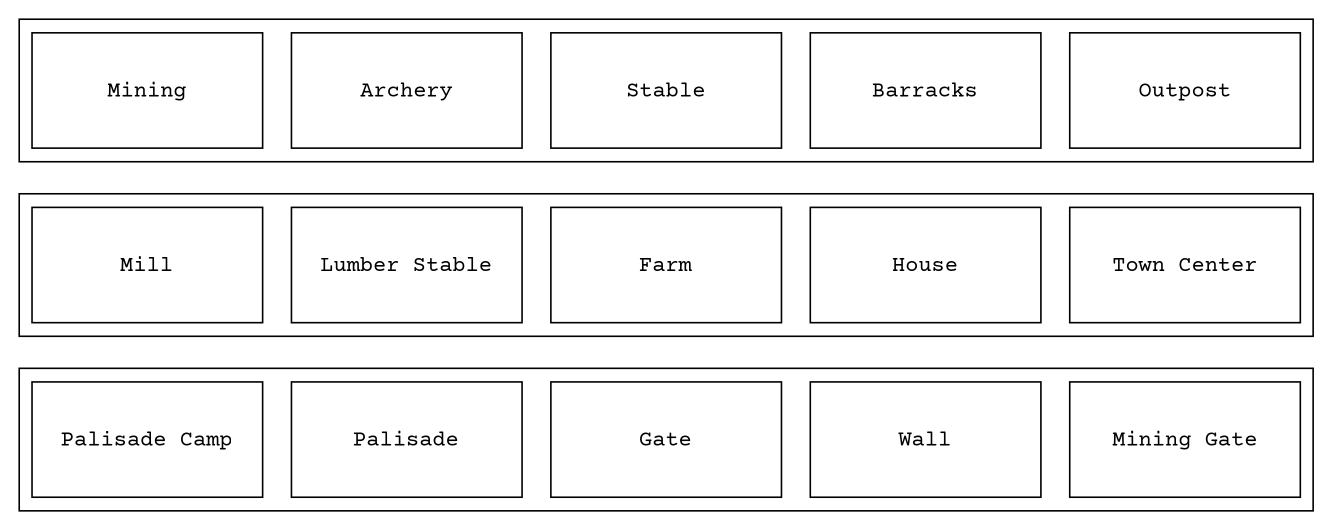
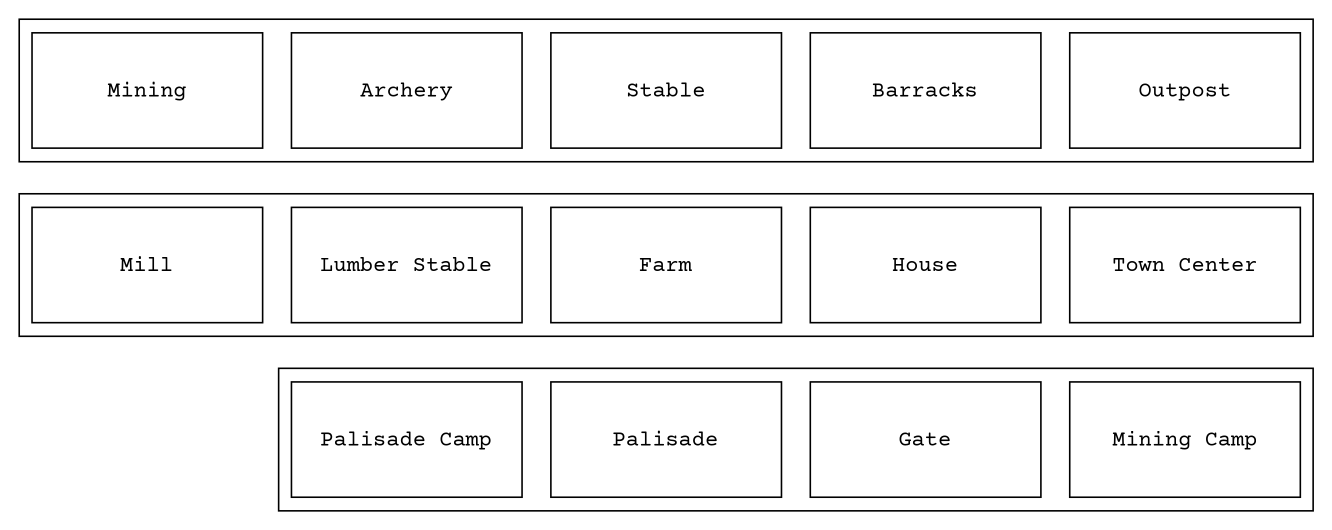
node "Wall": removed
node "Mining Gate": label "Mining Gate" -> "Mining Camp"
